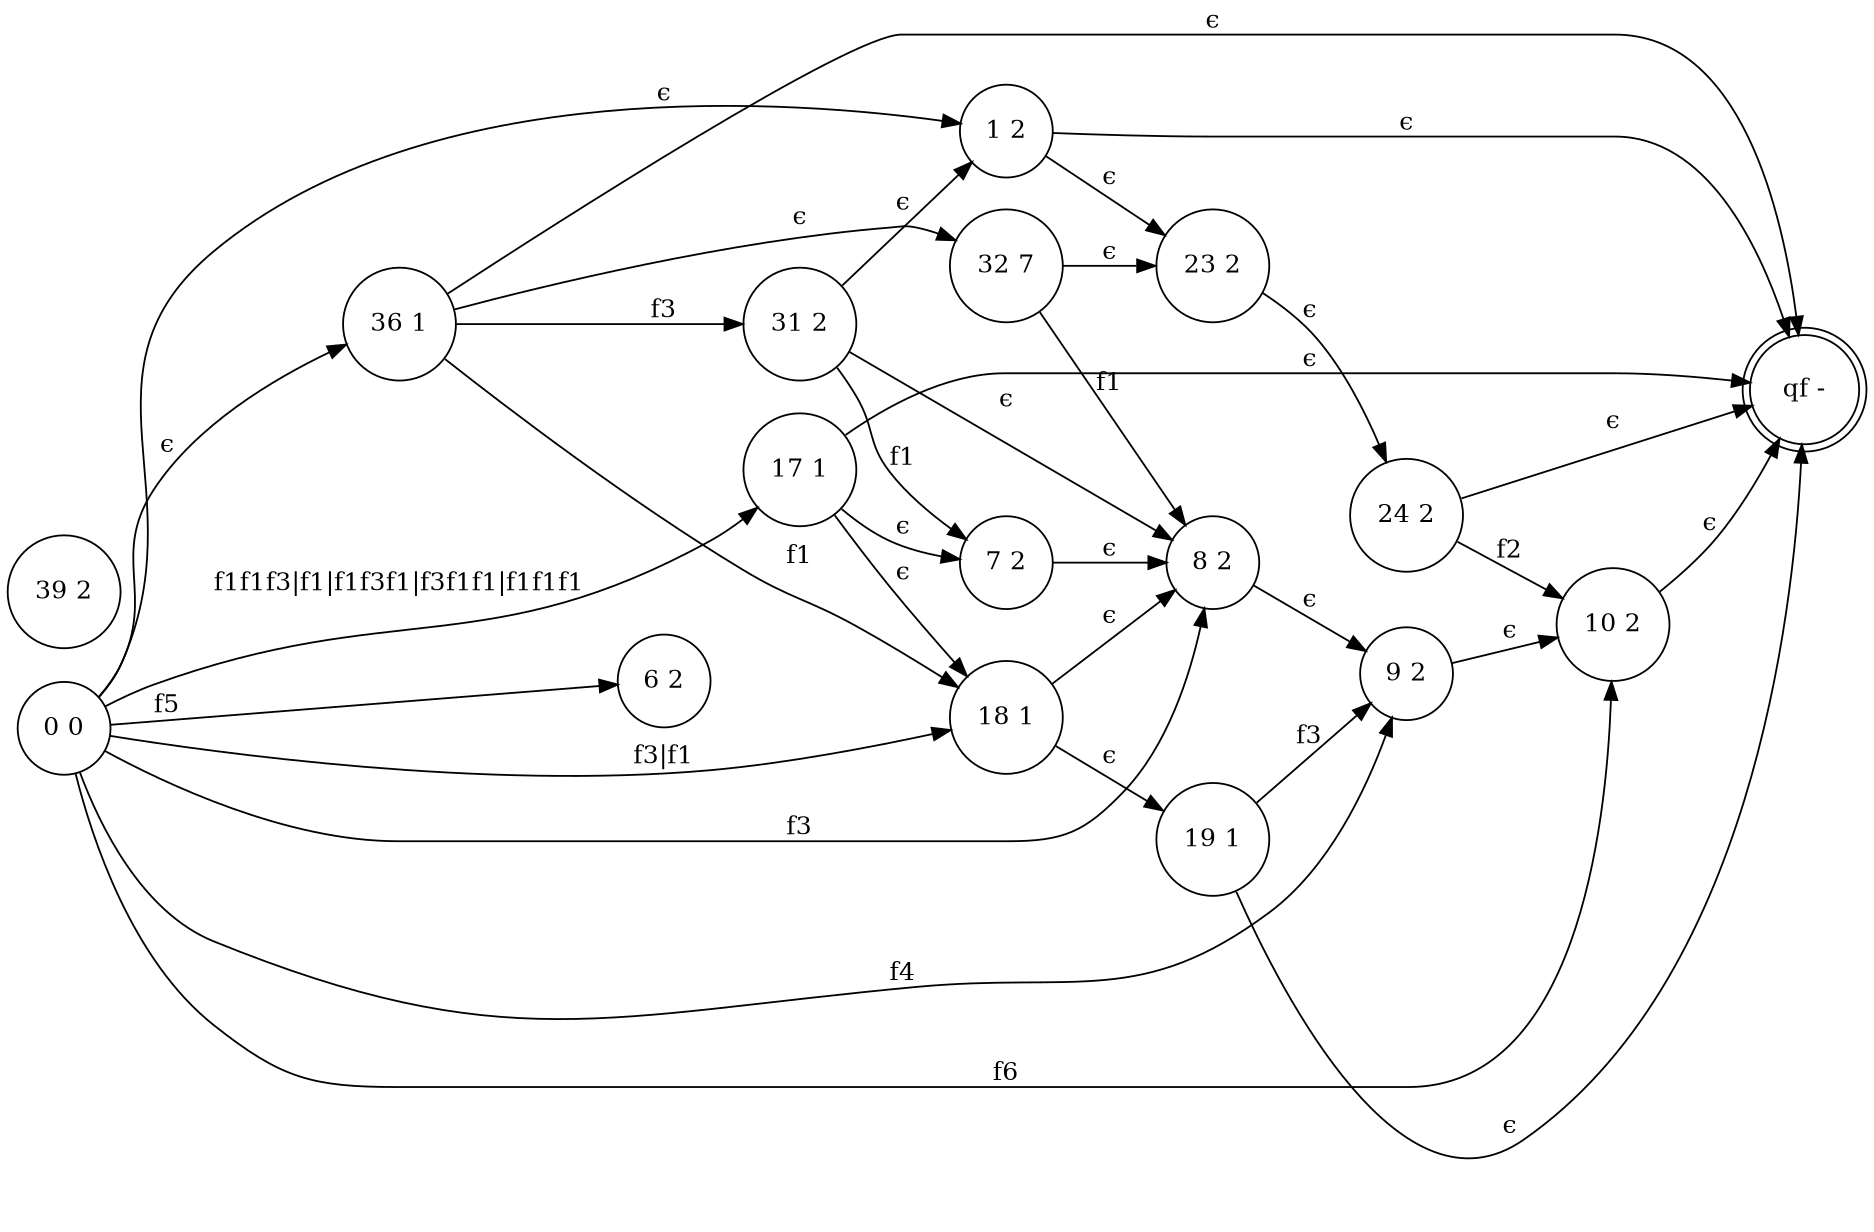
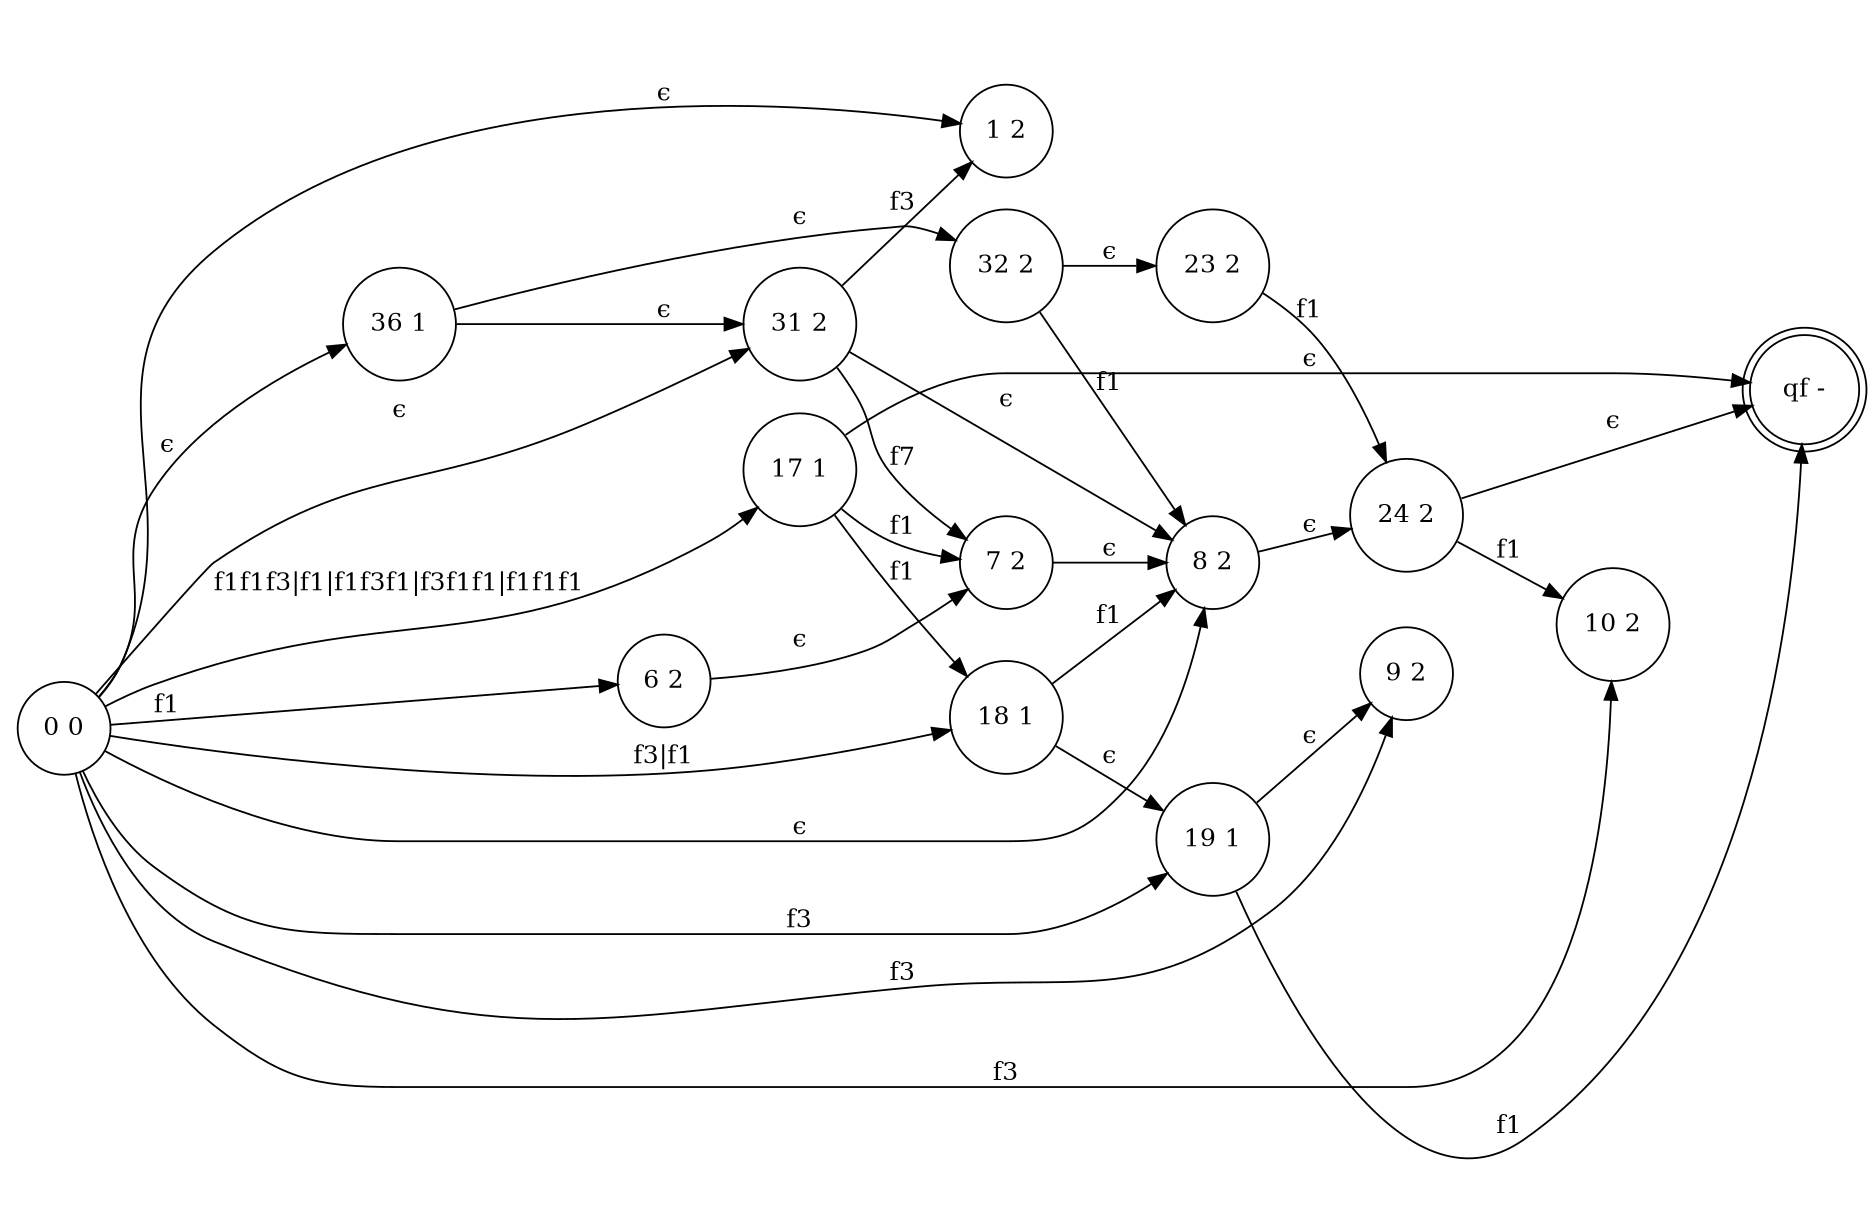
edge "36 1" -> "qf -": removed, label "ϵ"
edge "1 2" -> "qf -": removed, label "ϵ"
edge "1 2" -> "23 2": removed, label "ϵ"
edge "31 2" -> "1 2": label "ϵ" -> "f3"
node "32 7": label "32 7" -> "32 2"
edge "36 1" -> "31 2": label "f3" -> "ϵ"
edge "23 2" -> "24 2": label "ϵ" -> "f1"
edge "31 2" -> "7 2": label "f1" -> "f7"
edge "0 0" -> "31 2": added, label "ϵ"
edge "17 1" -> "7 2": label "ϵ" -> "f1"
edge "10 2" -> "qf -": removed, label "ϵ"
edge "36 1" -> "18 1": removed, label "f1"
edge "24 2" -> "10 2": label "f2" -> "f1"
edge "17 1" -> "18 1": label "ϵ" -> "f1"
node "39 2": removed
edge "8 2" -> "9 2": now "8 2" -> "24 2"
edge "18 1" -> "8 2": label "ϵ" -> "f1"
edge "9 2" -> "10 2": removed, label "ϵ"
edge "6 2" -> "7 2": added, label "ϵ"
edge "0 0" -> "6 2": label "f5" -> "f1"
edge "19 1" -> "9 2": label "f3" -> "ϵ"
edge "0 0" -> "8 2": label "f3" -> "ϵ"
edge "0 0" -> "19 1": added, label "f3"
edge "0 0" -> "9 2": label "f4" -> "f3"
edge "0 0" -> "10 2": label "f6" -> "f3"
edge "19 1" -> "qf -": label "ϵ" -> "f1"
